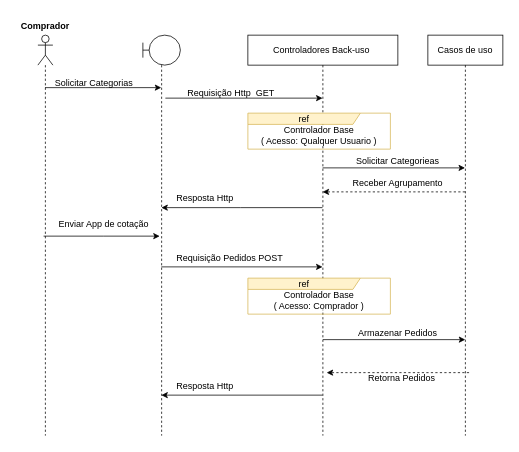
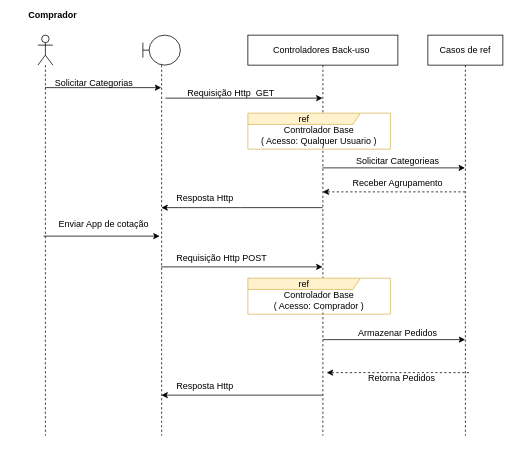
node "Comprador": moved (45, 25) -> (53, 14)
node "Casos de uso": label "Casos de uso" -> "Casos de ref"
node "Requisição Pedidos POST": label "Requisição Pedidos POST" -> "Requisição Http POST"
